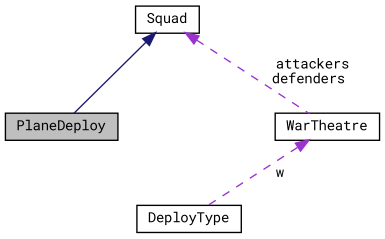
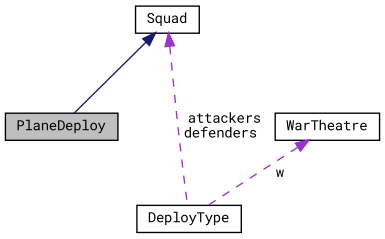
edge "WarTheatre" -> "Squad": now "DeployType" -> "Squad"
